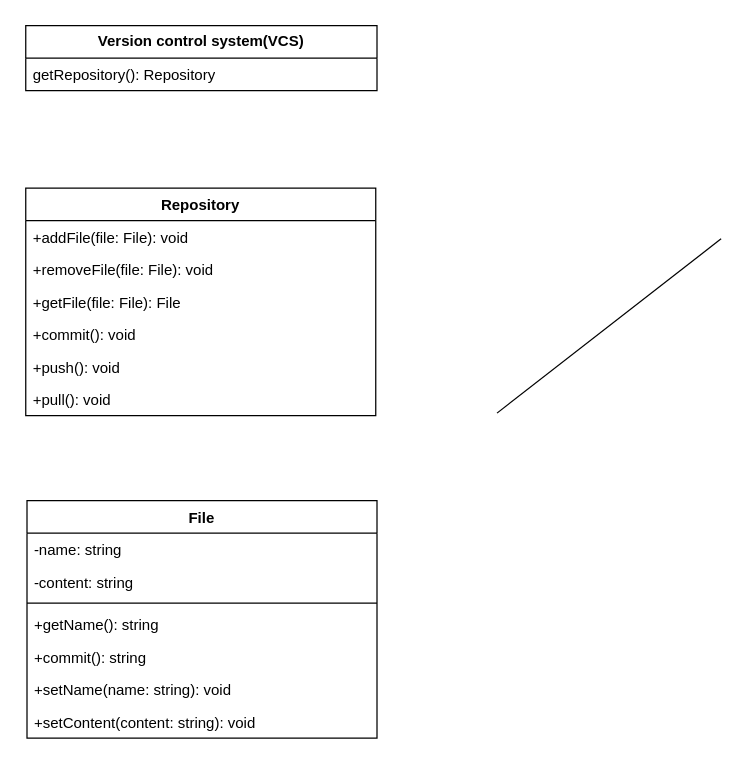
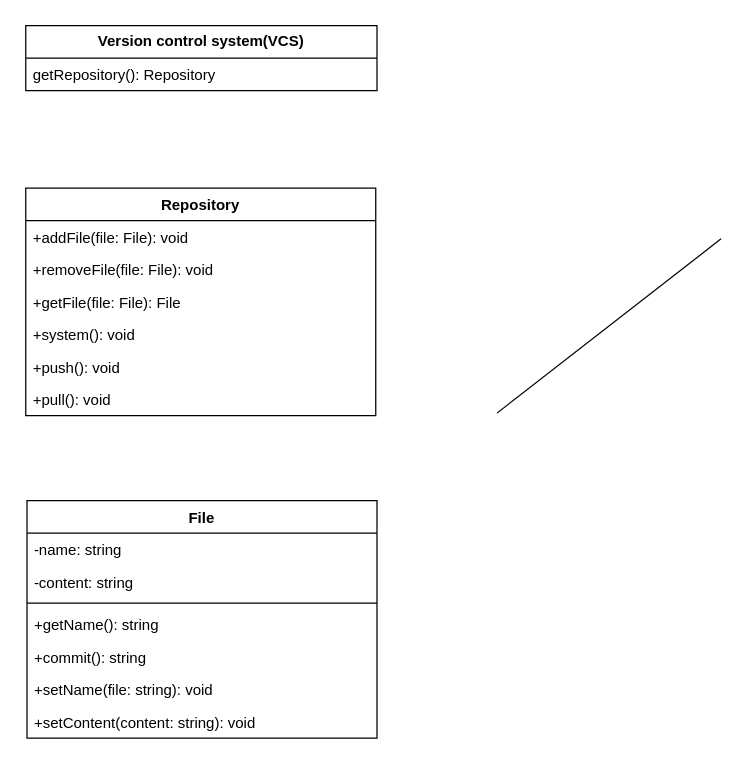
node "+commit(): void": label "+commit(): void" -> "+system(): void"
node "+setName(name: string): void": label "+setName(name: string): void" -> "+setName(file: string): void"
